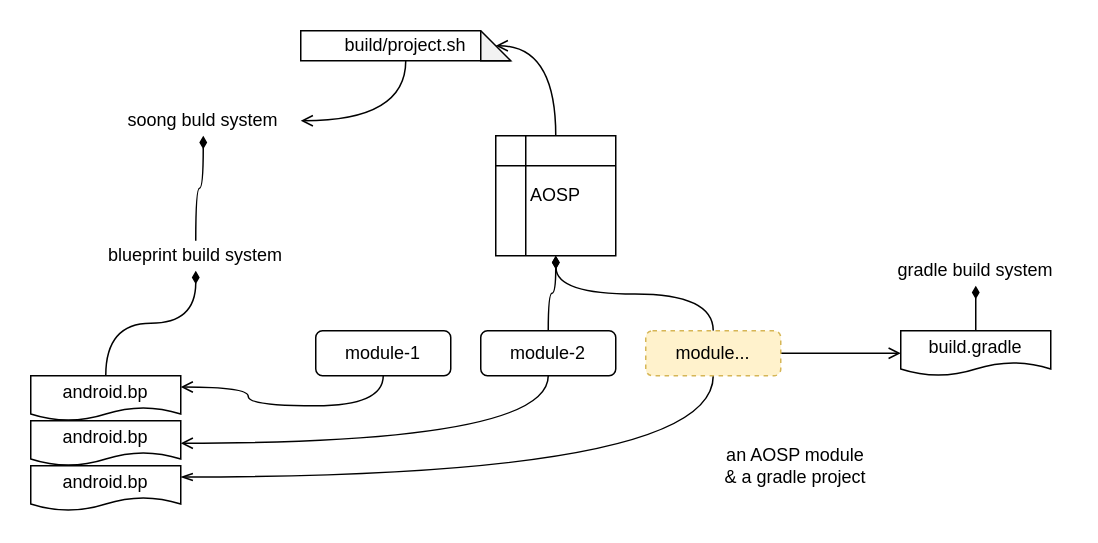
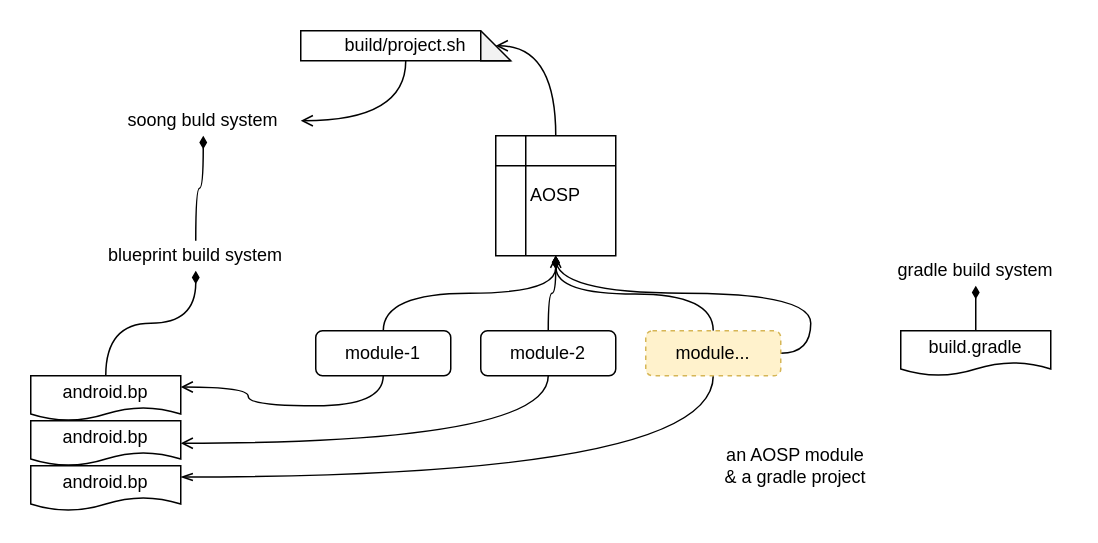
edge "module-1" -> "AOSP": added
edge "module..." -> "build.gradle": now "module..." -> "AOSP"
